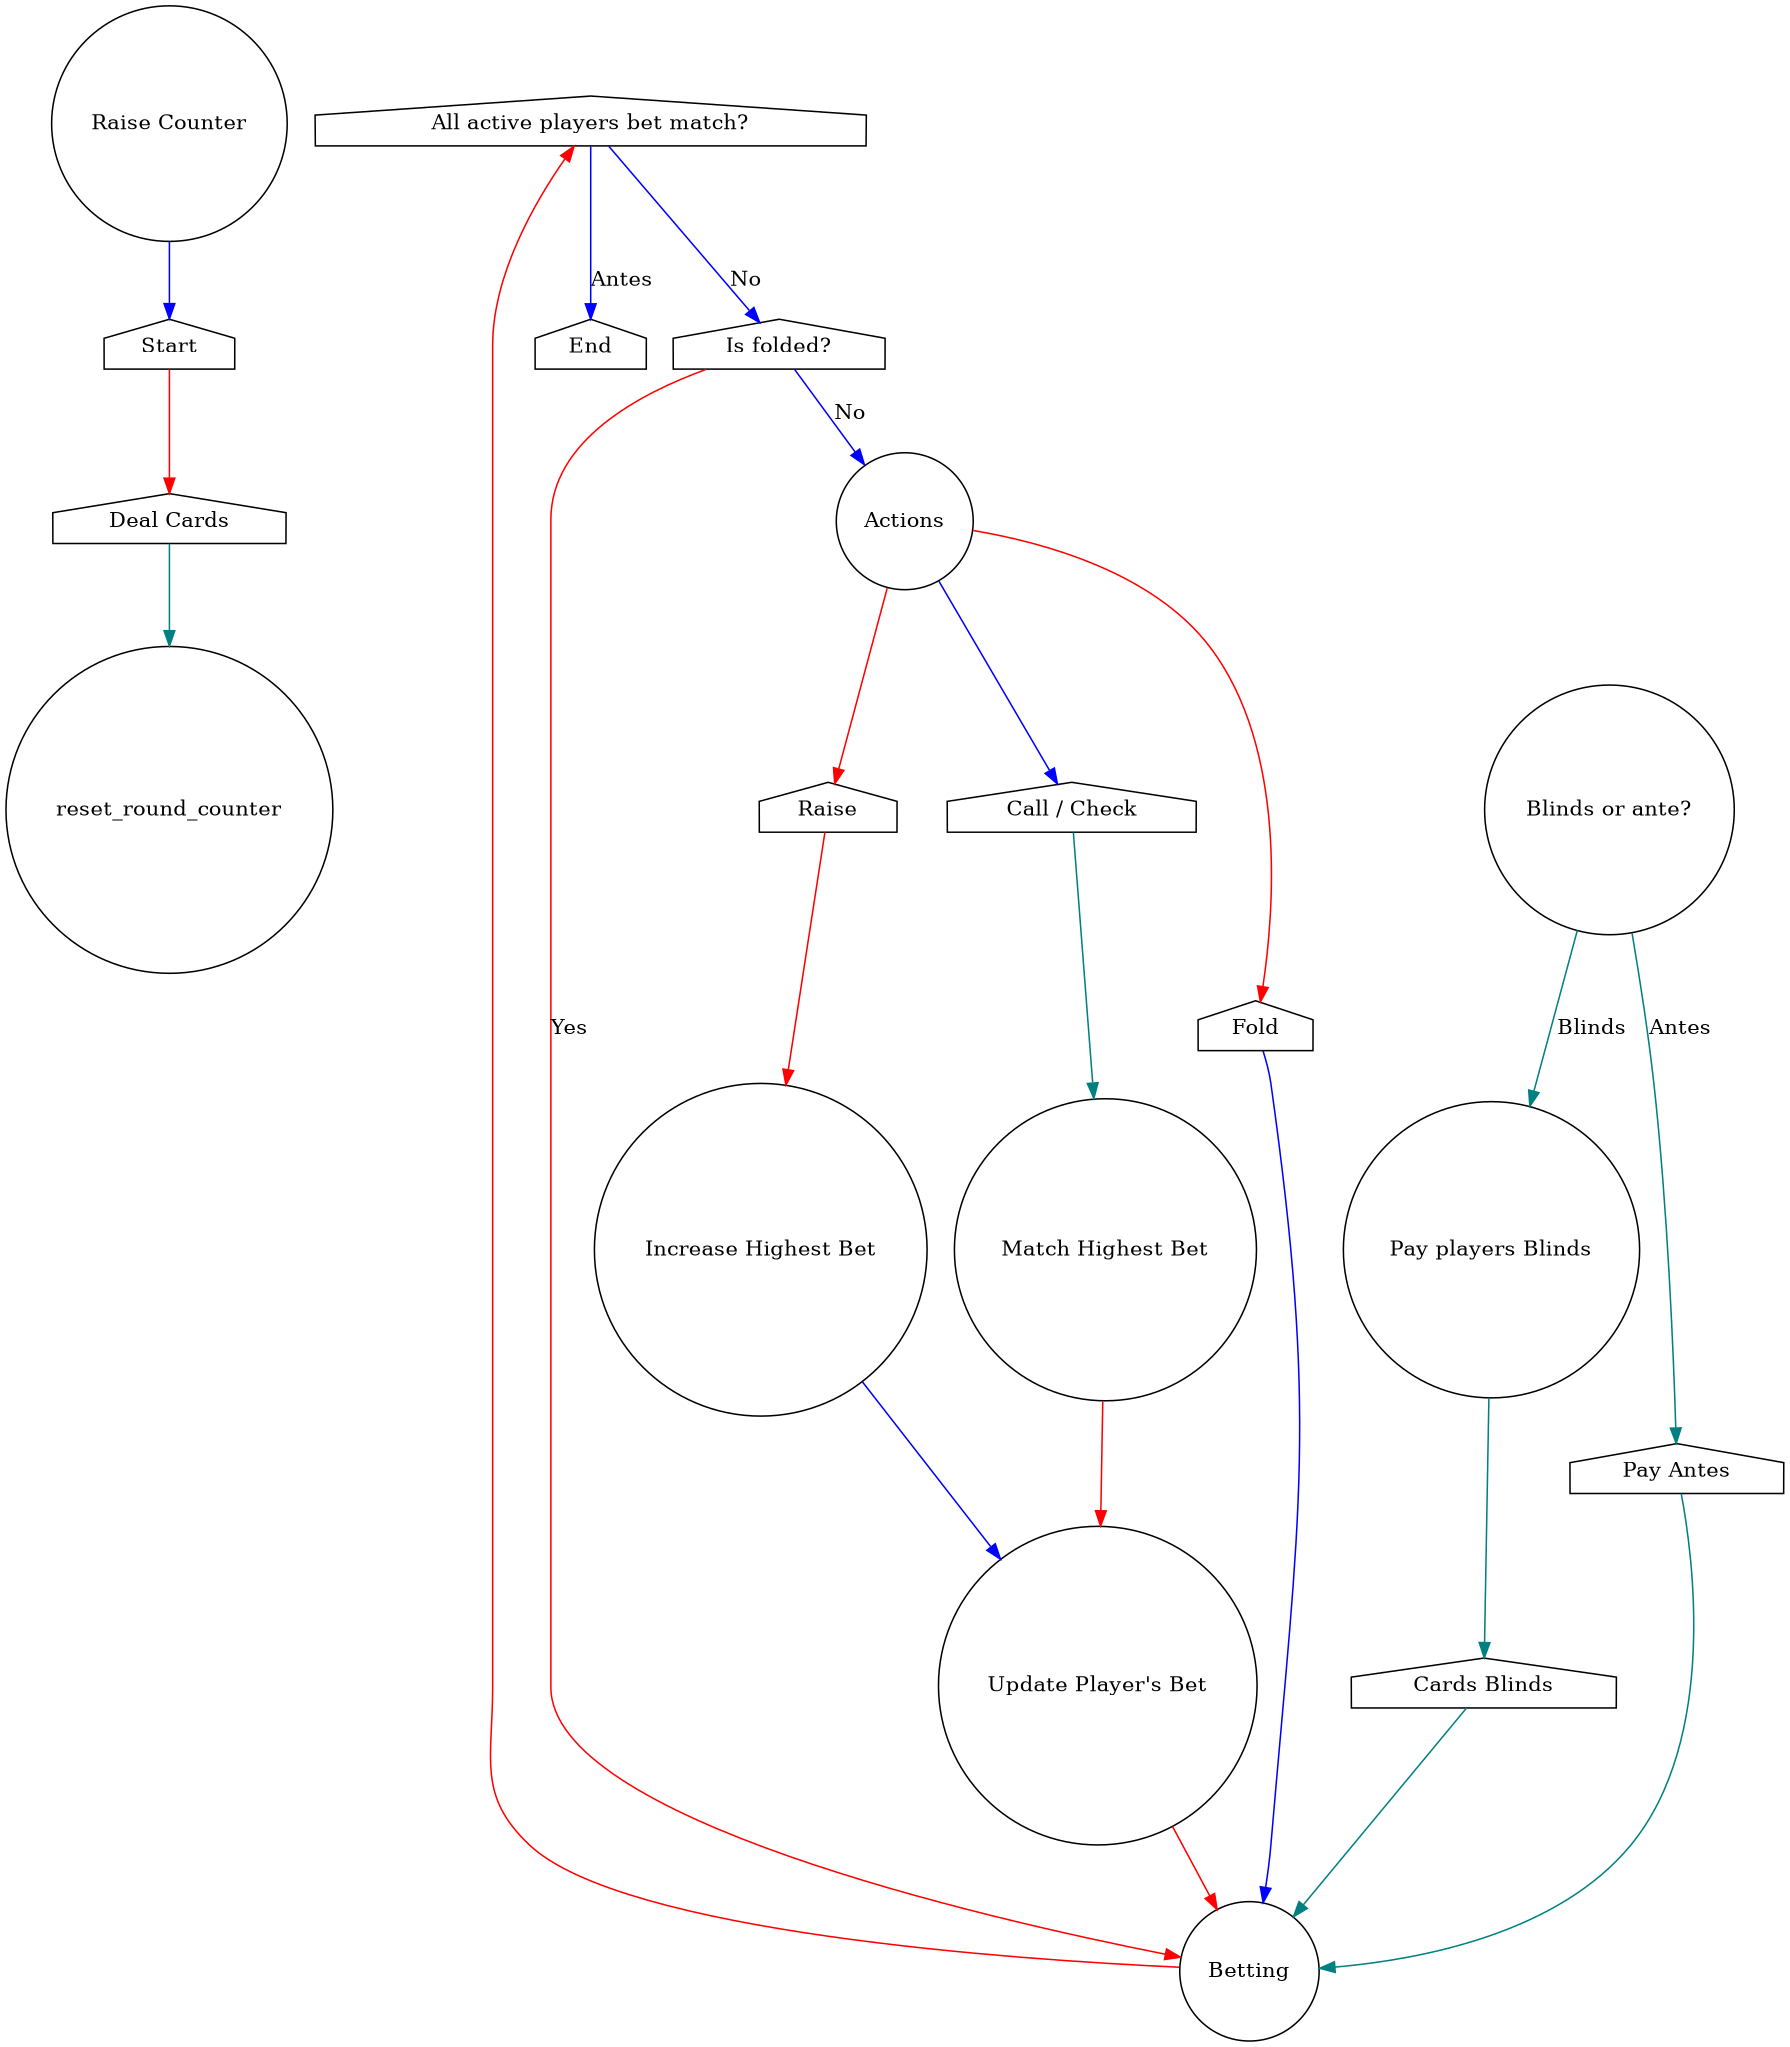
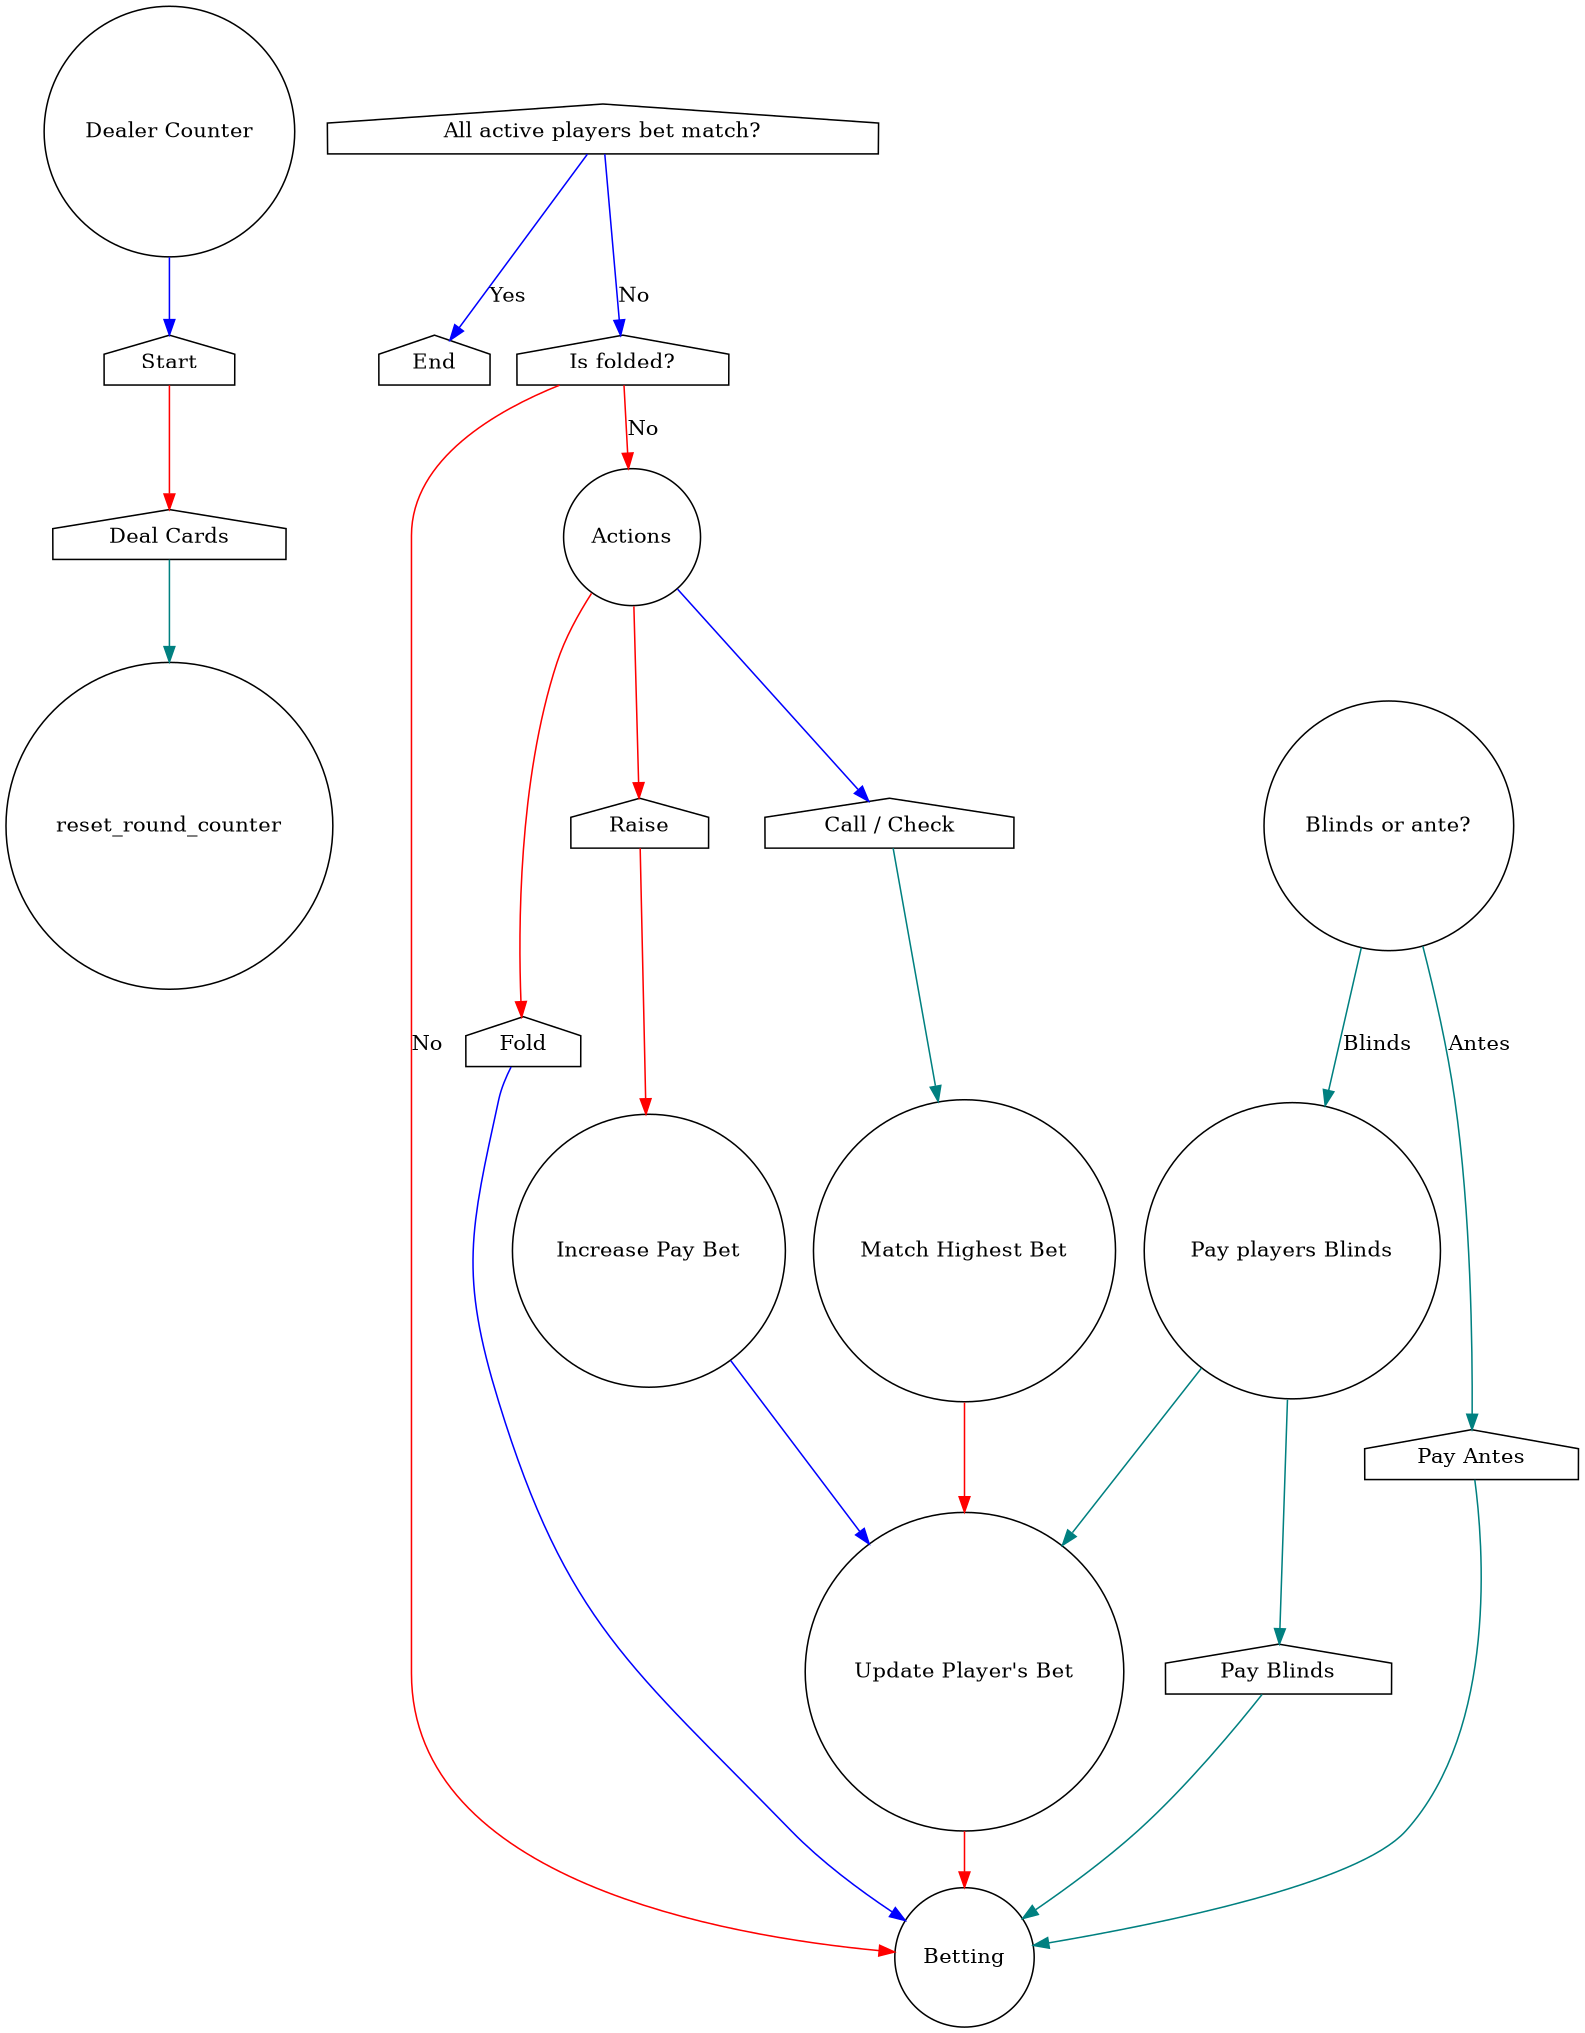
node "Raise Counter": label "Raise Counter" -> "Dealer Counter"
edge "All active players bet match?" -> "End": label "Antes" -> "Yes"
edge "Is folded?" -> "Actions": color blue -> red
edge "Is folded?" -> "Betting": label "Yes" -> "No"
node "Increase Highest Bet": label "Increase Highest Bet" -> "Increase Pay Bet"
edge "Betting" -> "All active players bet match?": removed
edge "Pay players Blinds" -> "Update Player's Bet": added
node "Cards Blinds": label "Cards Blinds" -> "Pay Blinds"
